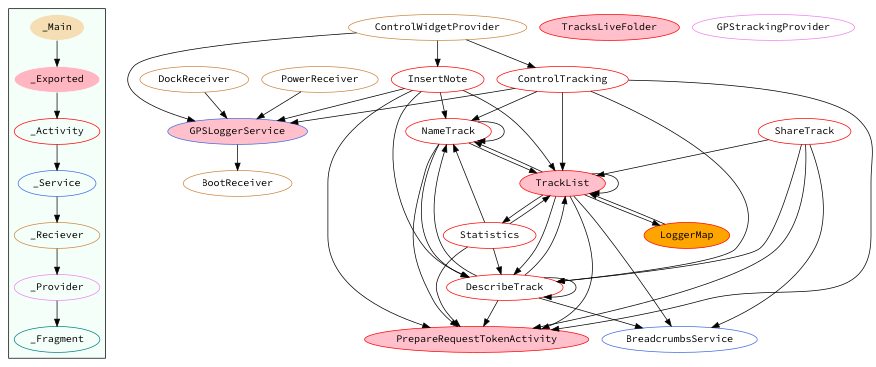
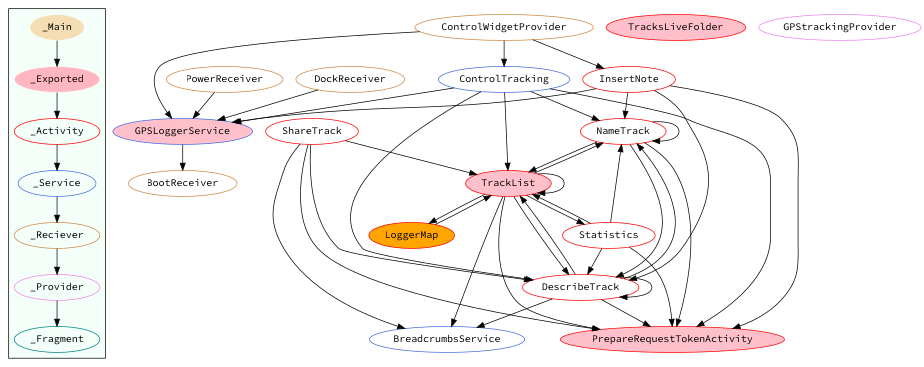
node "ControlTracking": color red -> royalblue
edge "InsertNote" -> "TrackList": removed
